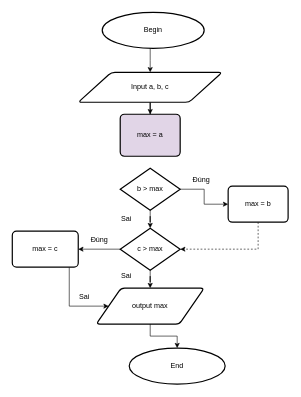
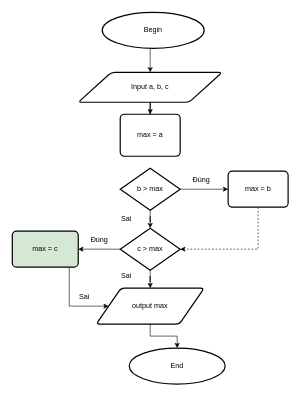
node "max = a": fillcolor #e1d5e7 -> #ffffff
node "max = b": moved (258, 204) -> (258, 189)
node "max = c": fillcolor #ffffff -> #d5e8d4
